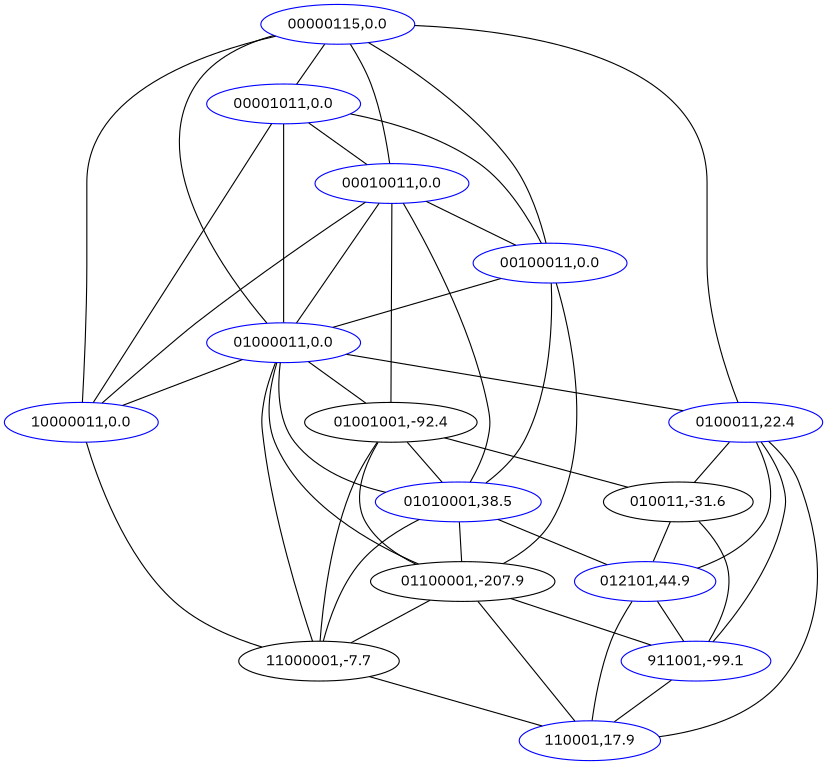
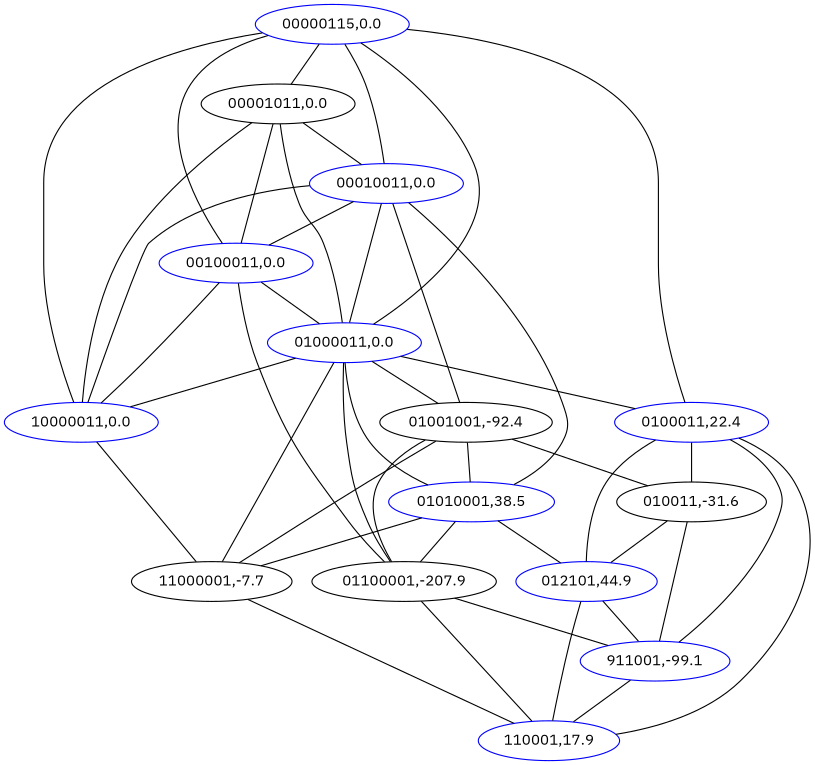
node "00001011,0.0": color blue -> black
edge "00100011,0.0" -- "01010001,38.5": now "00100011,0.0" -- "10000011,0.0"
edge "01100001,-207.9" -- "11000001,-7.7": removed
